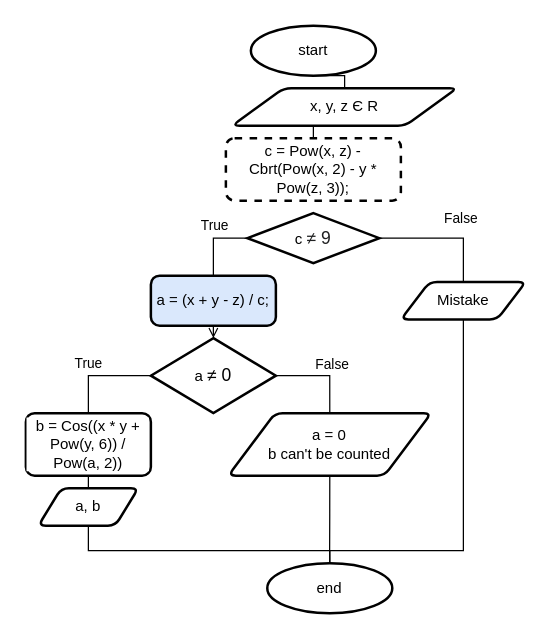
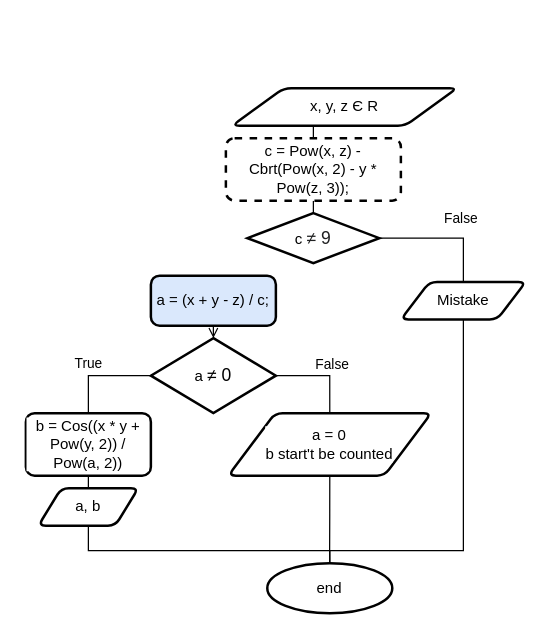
node "start": removed
edge "start" -- "x, y, z Є R": removed
edge "c = Pow(x, z) - Cbrt(Pow(x, 2) - y * Pow(z, 3));" -- "c ≠ 9": added
edge "c ≠ 9" -- "a = (x + y - z) / c;": removed, label "True"
node "b = Cos((x * y + Pow(y, 6)) / Pow(a, 2))": label "b = Cos((x * y + Pow(y, 6)) / Pow(a, 2))" -> "b = Cos((x * y + Pow(y, 2)) / Pow(a, 2))"
node "a = 0 b can't be counted": label "a = 0 b can't be counted" -> "a = 0 b start't be counted"
